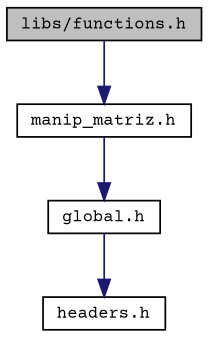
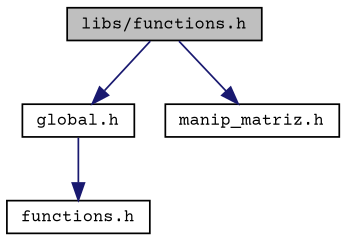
edge "manip_matriz.h" -> "global.h": now "libs/functions.h" -> "global.h"
node "headers.h": label "headers.h" -> "functions.h"
